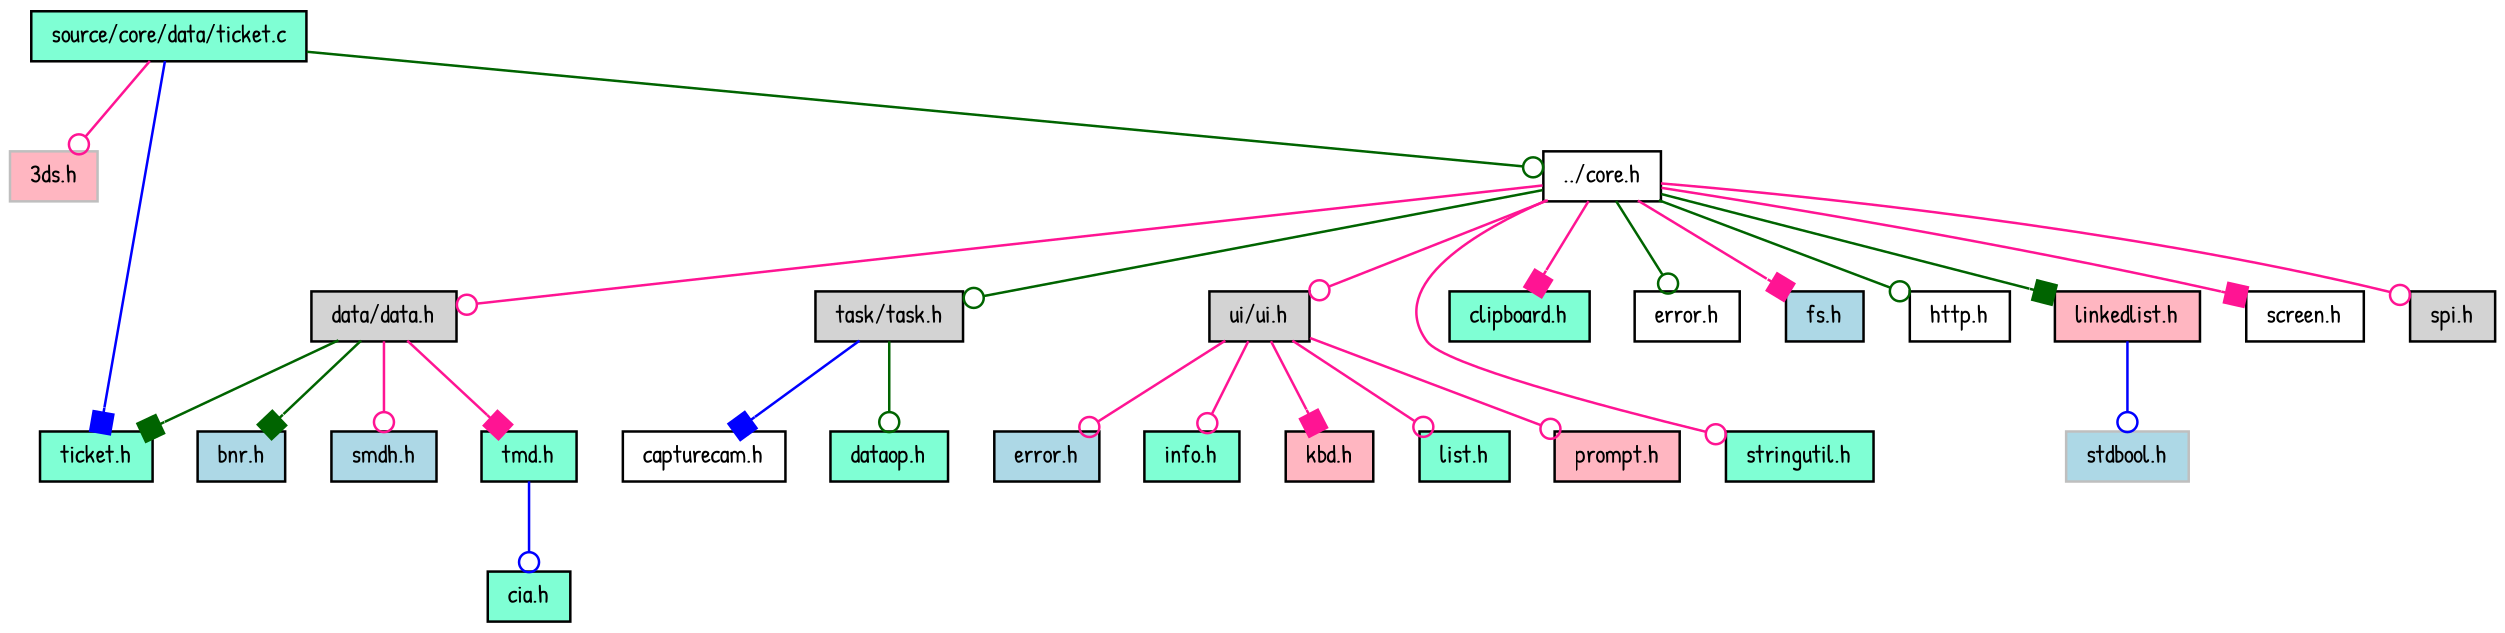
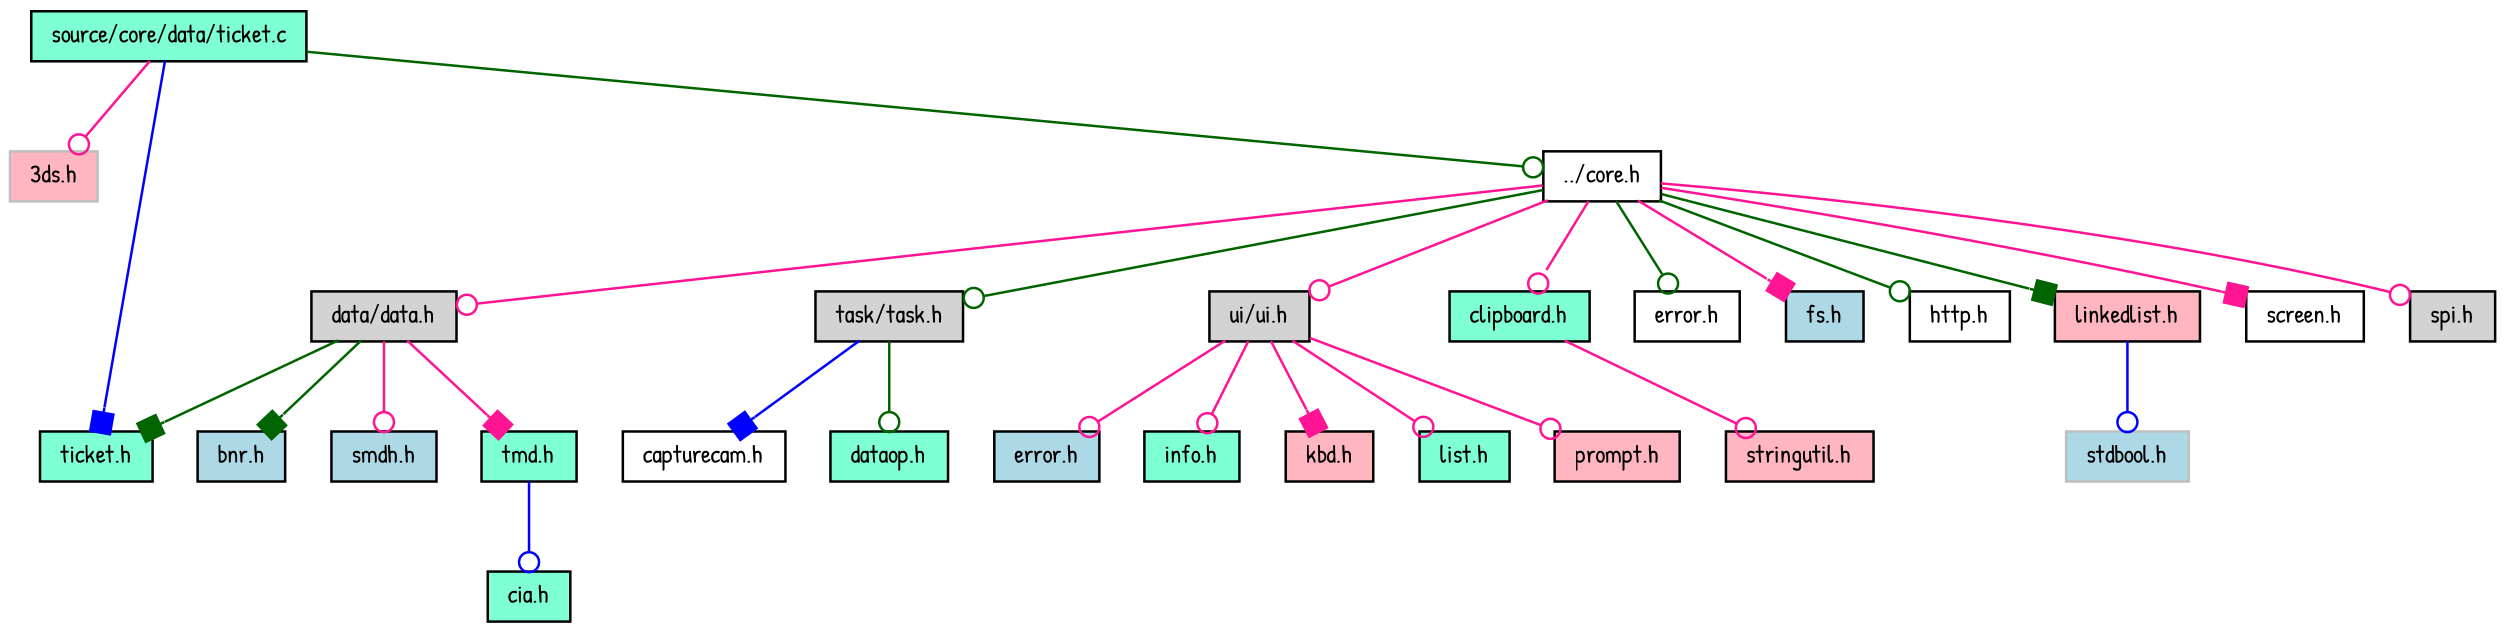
edge "../core.h" -> "clipboard.h": arrowhead box -> odot
edge "../core.h" -> "stringutil.h": now "clipboard.h" -> "stringutil.h"
node "stringutil.h": fillcolor aquamarine -> lightpink
